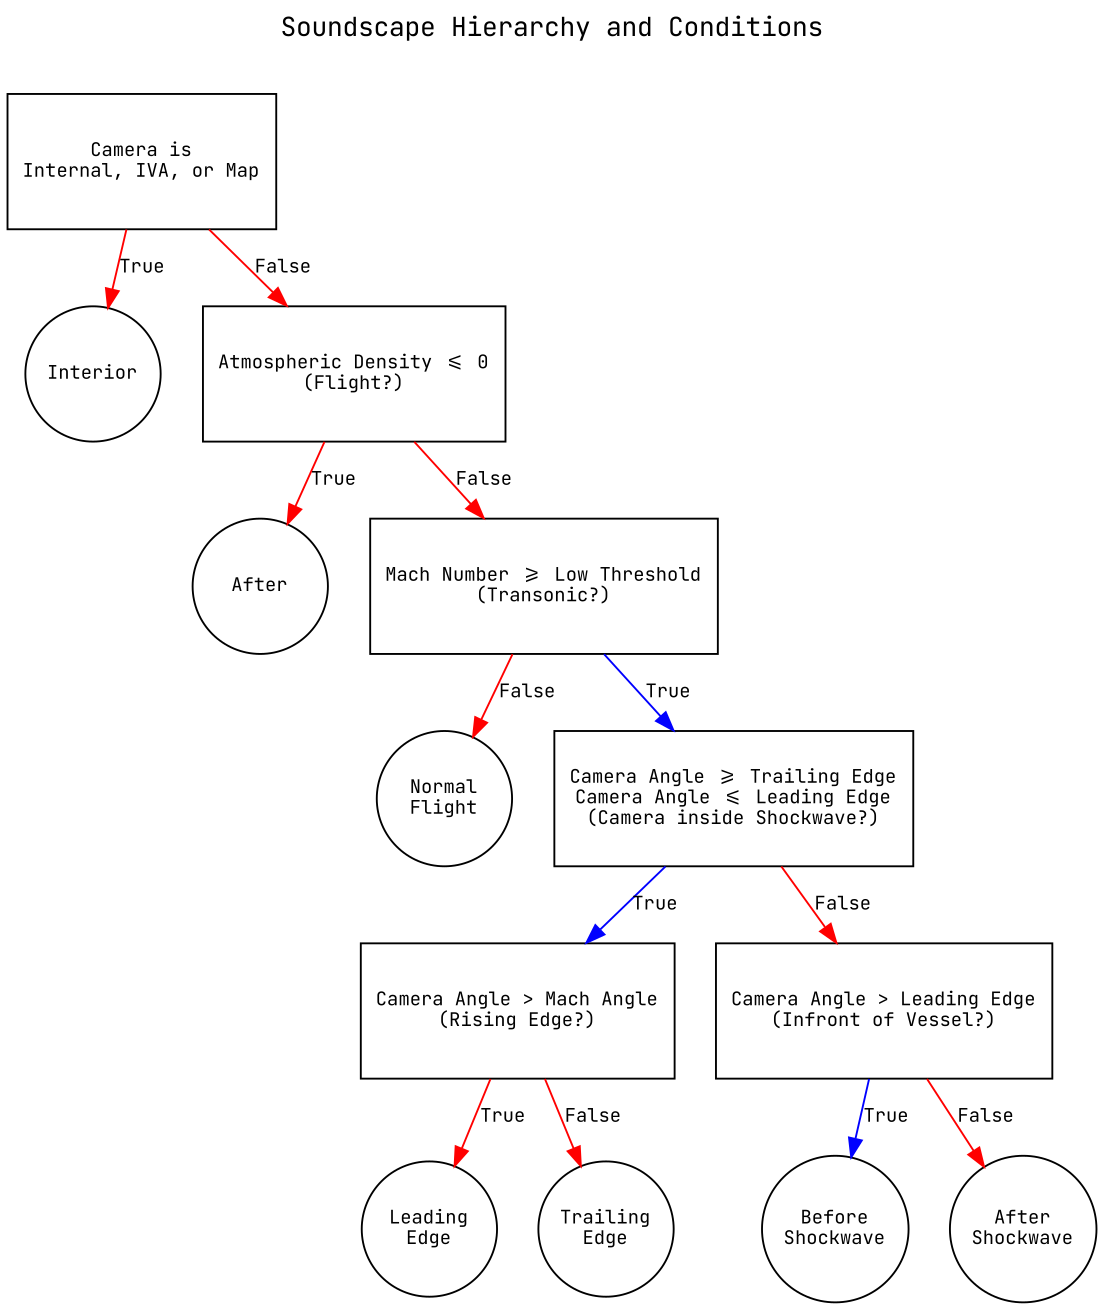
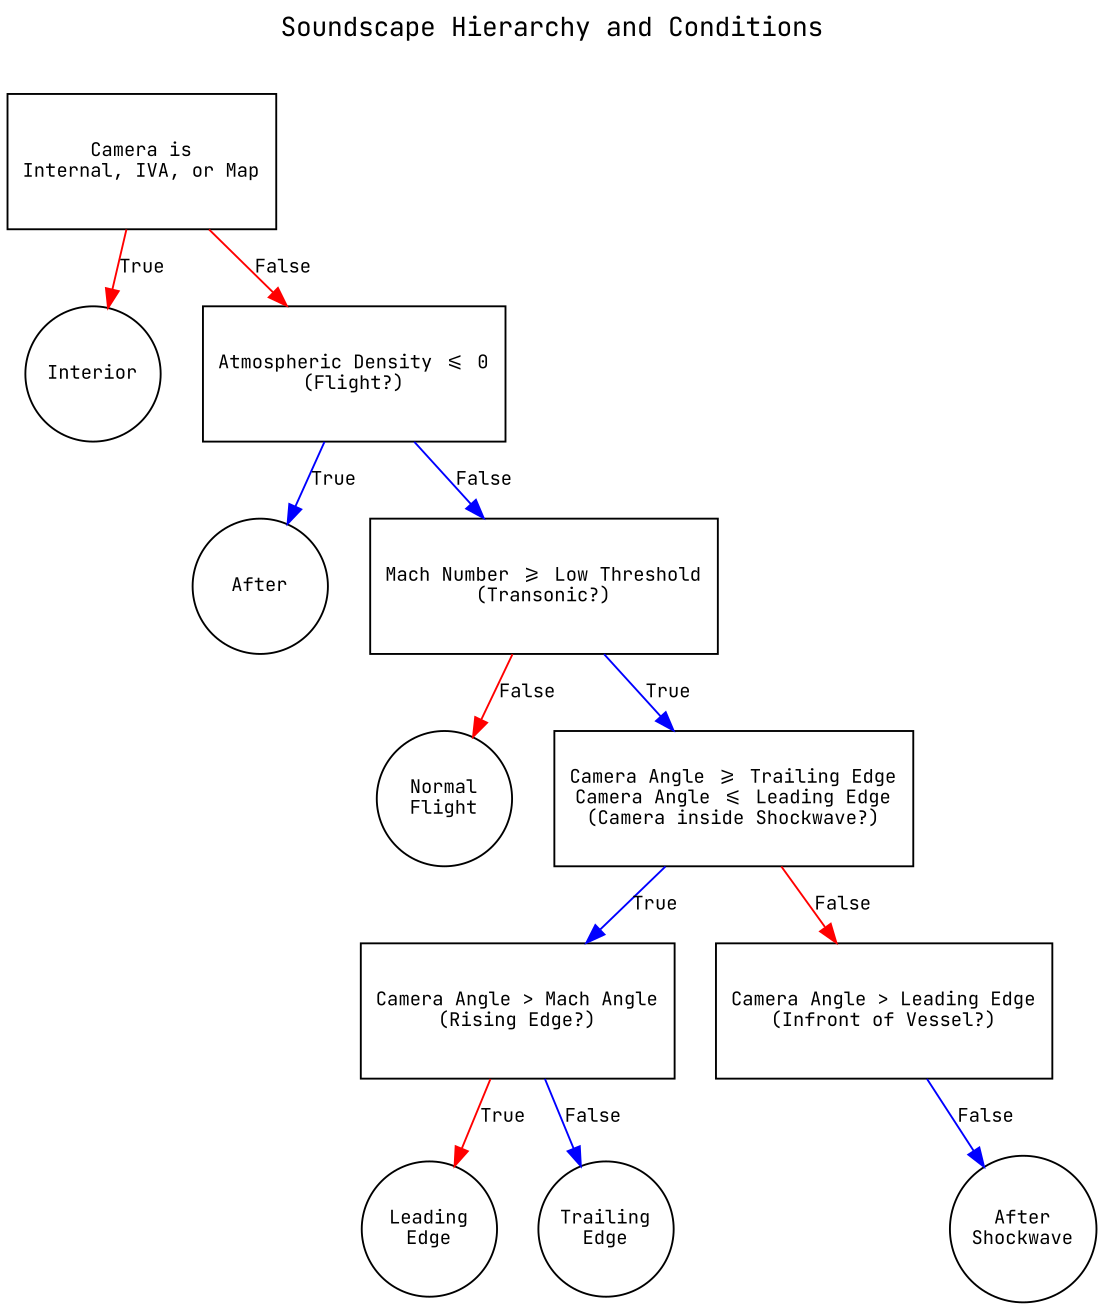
edge "Atmospheric Density <= 0 (Flight?)" -> "Mach Number >= Low Threshold (Transonic?)": color red -> blue
edge "Atmospheric Density <= 0 (Flight?)" -> "After": color red -> blue
edge "Camera Angle > Mach Angle (Rising Edge?)" -> "Trailing Edge": color red -> blue
edge "Camera Angle > Leading Edge (Infront of Vessel?)" -> "After Shockwave": color red -> blue
node "Before Shockwave": removed
